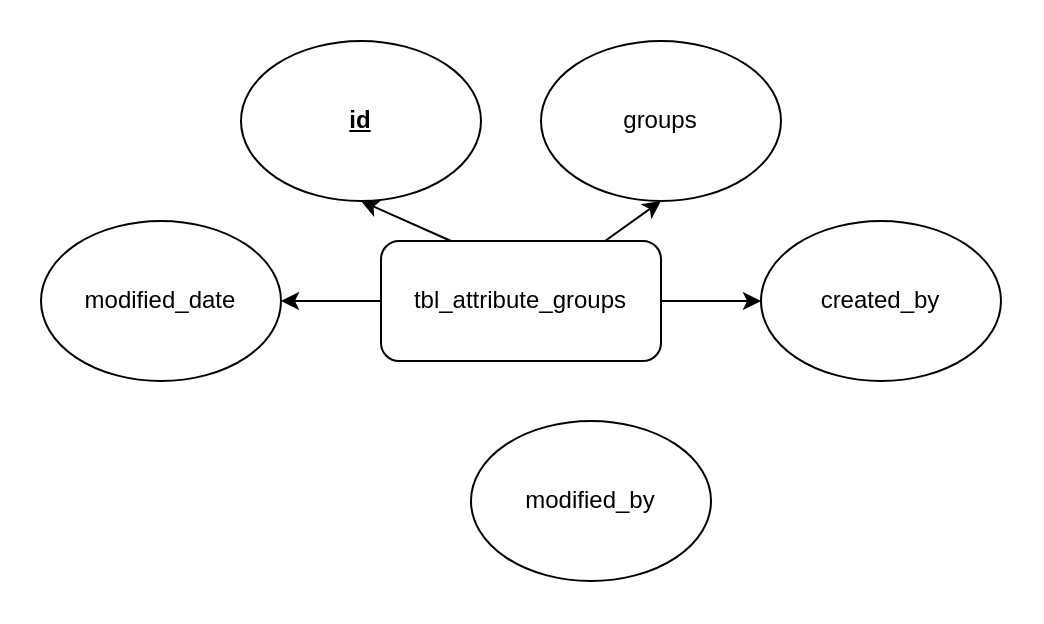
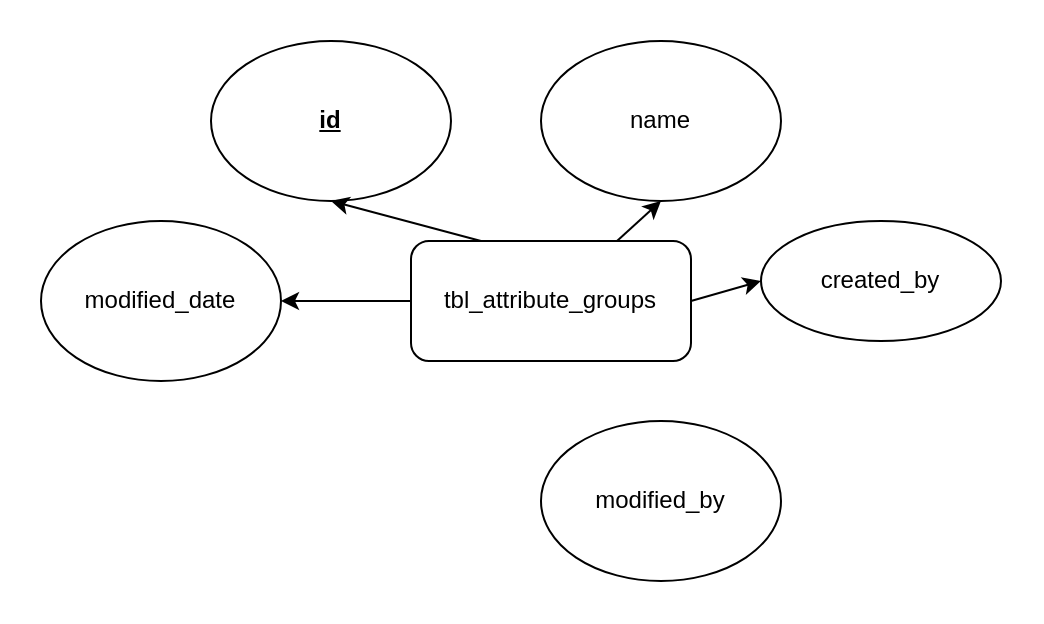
node "id": moved (361, 121) -> (331, 121)
node "groups": label "groups" -> "name"
node "tbl_attribute_groups": moved (521, 301) -> (551, 301)
node "created_by": size 240x160 -> 240x120
node "modified_by": moved (591, 501) -> (661, 501)
